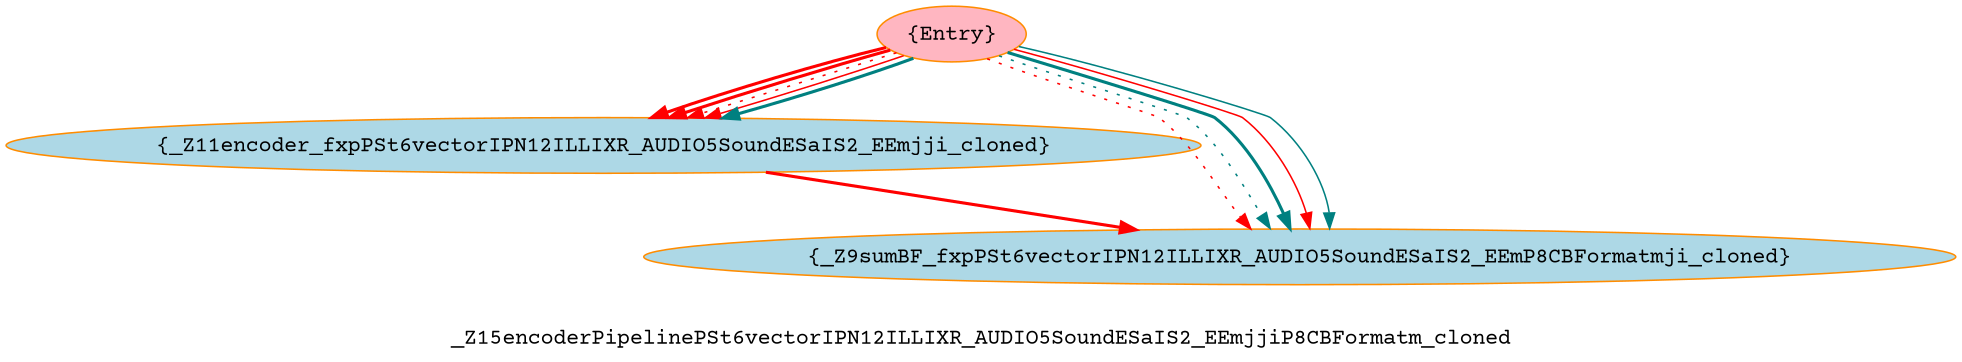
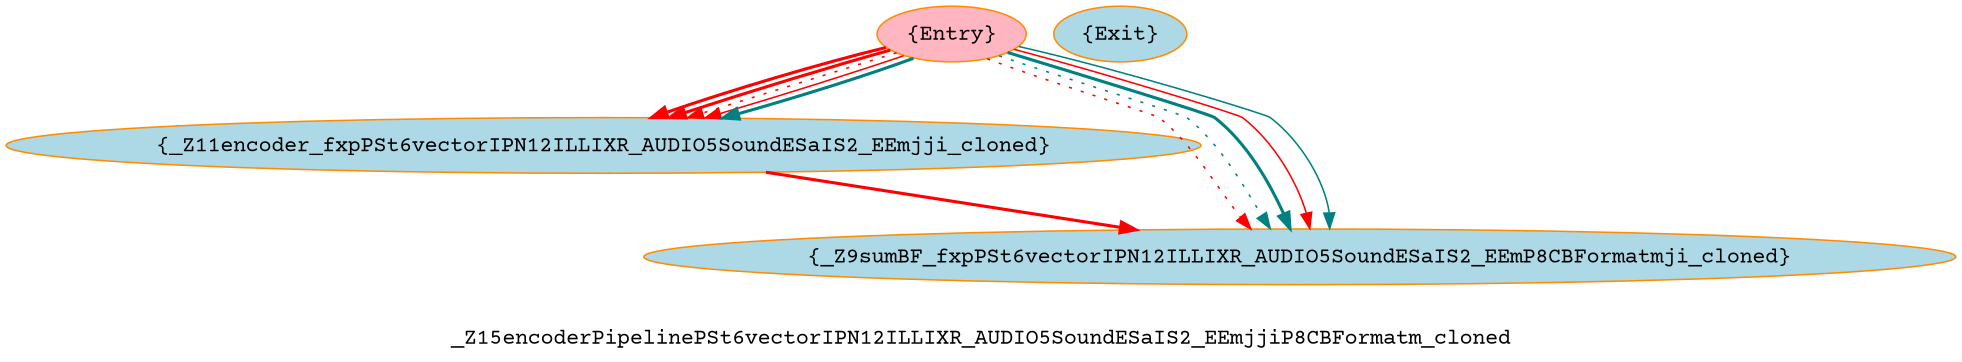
node "{Exit}": added
